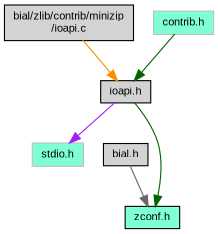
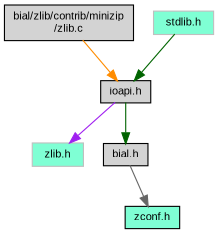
node "bial/zlib/contrib/minizip /ioapi.c": label "bial/zlib/contrib/minizip /ioapi.c" -> "bial/zlib/contrib/minizip /zlib.c"
node "contrib.h": label "contrib.h" -> "stdlib.h"
edge "ioapi.h" -> "zconf.h": now "ioapi.h" -> "bial.h"
node "stdio.h": label "stdio.h" -> "zlib.h"
